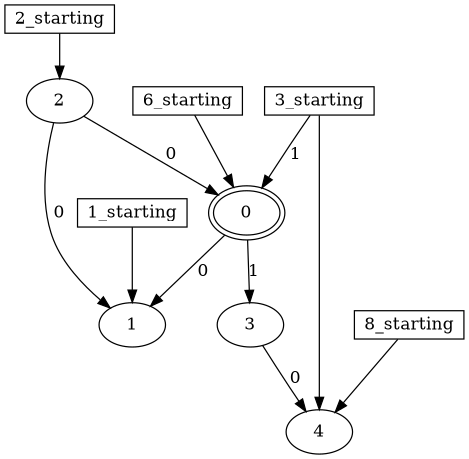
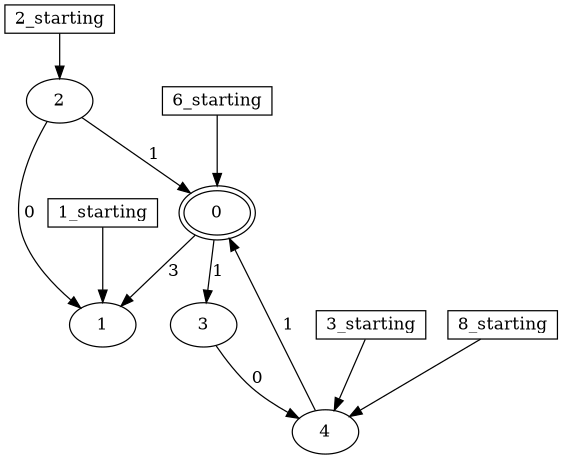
edge "3_starting" -> "0": now "4" -> "0"
edge "2" -> "0": label "0" -> "1"
edge "0" -> "1": label "0" -> "3"
